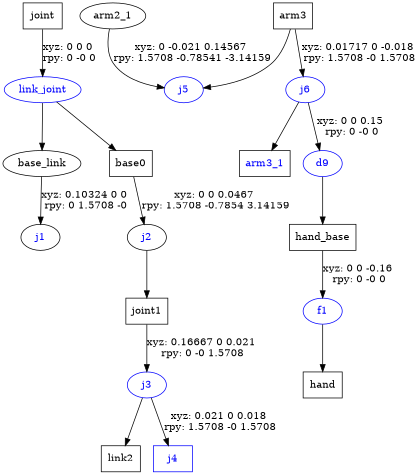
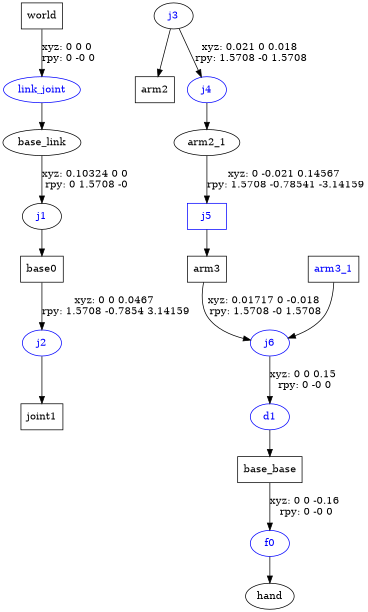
node "joint": label "joint" -> "world"
edge "arm3" -> "j5": reversed
node "j5": shape ellipse -> box
edge "j4" -> "arm2_1": added
edge "j6" -> "arm3_1": reversed
edge "link_joint" -> "base0": now "j1" -> "base0"
node "d9": label "d9" -> "d1"
node "j2": color black -> blue
node "hand_base": label "hand_base" -> "base_base"
node "f1": label "f1" -> "f0"
edge "joint1" -> "j3": removed, label "xyz: 0.16667 0 0.021 rpy: 0 -0 1.5708"
node "j3": color blue -> black
node "hand": shape box -> ellipse
node "link2": label "link2" -> "arm2"
node "j4": shape box -> ellipse
